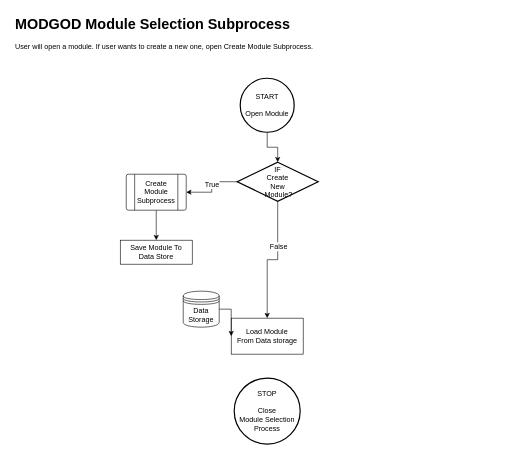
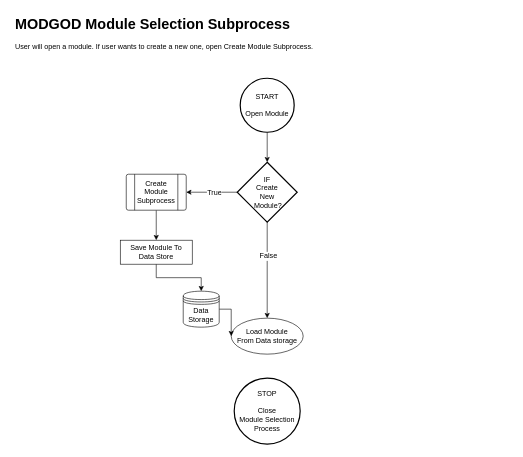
node "IF Create New Module?": size 81x39 -> 60x60
edge "Save Module To Data Store" -> "Data Storage": added
node "Load Module From Data storage": shape rectangle -> ellipse
